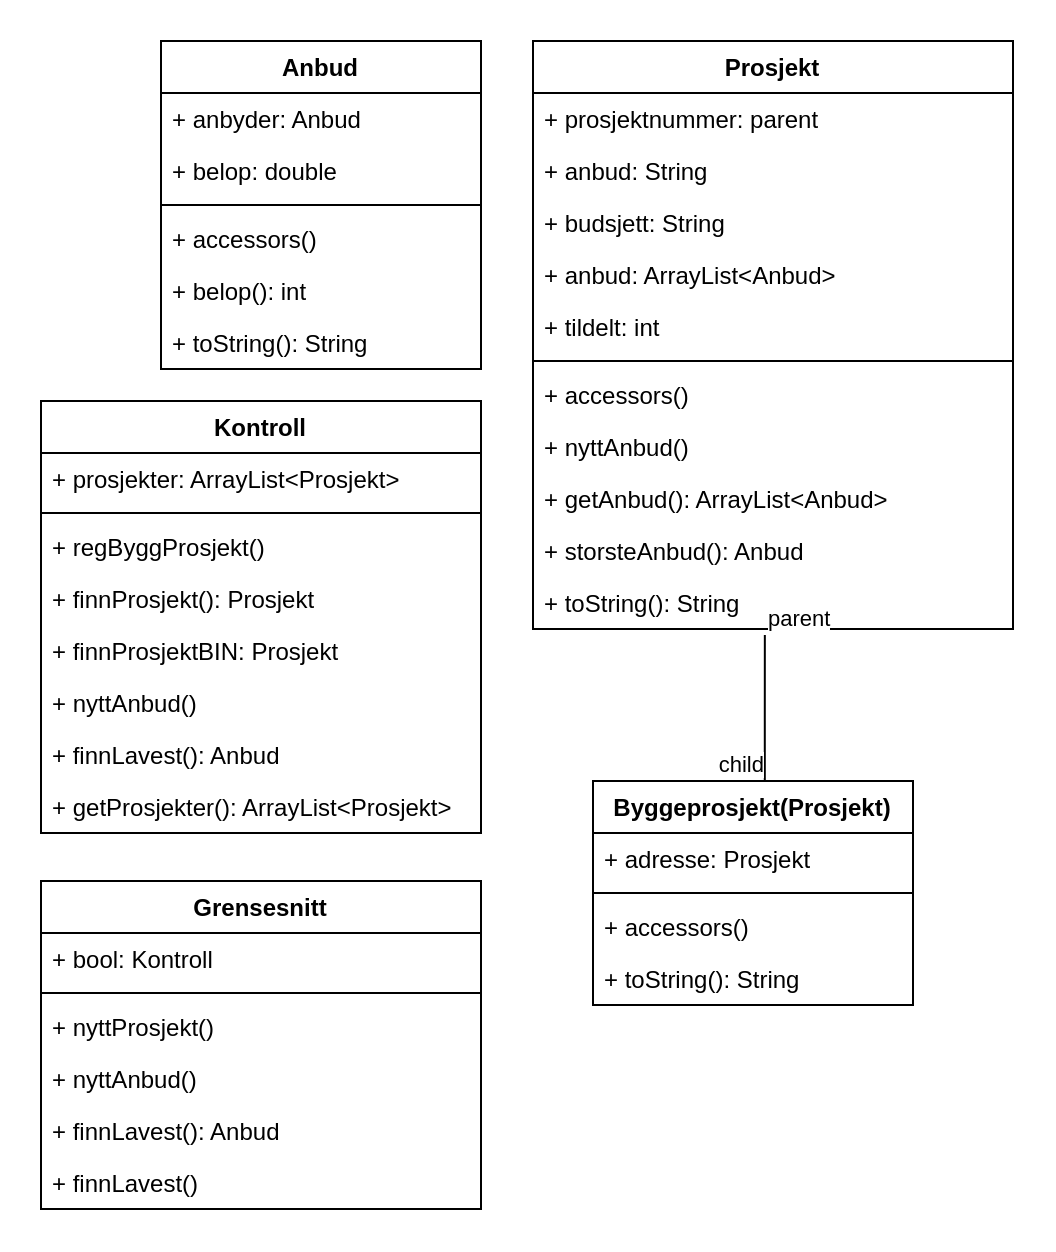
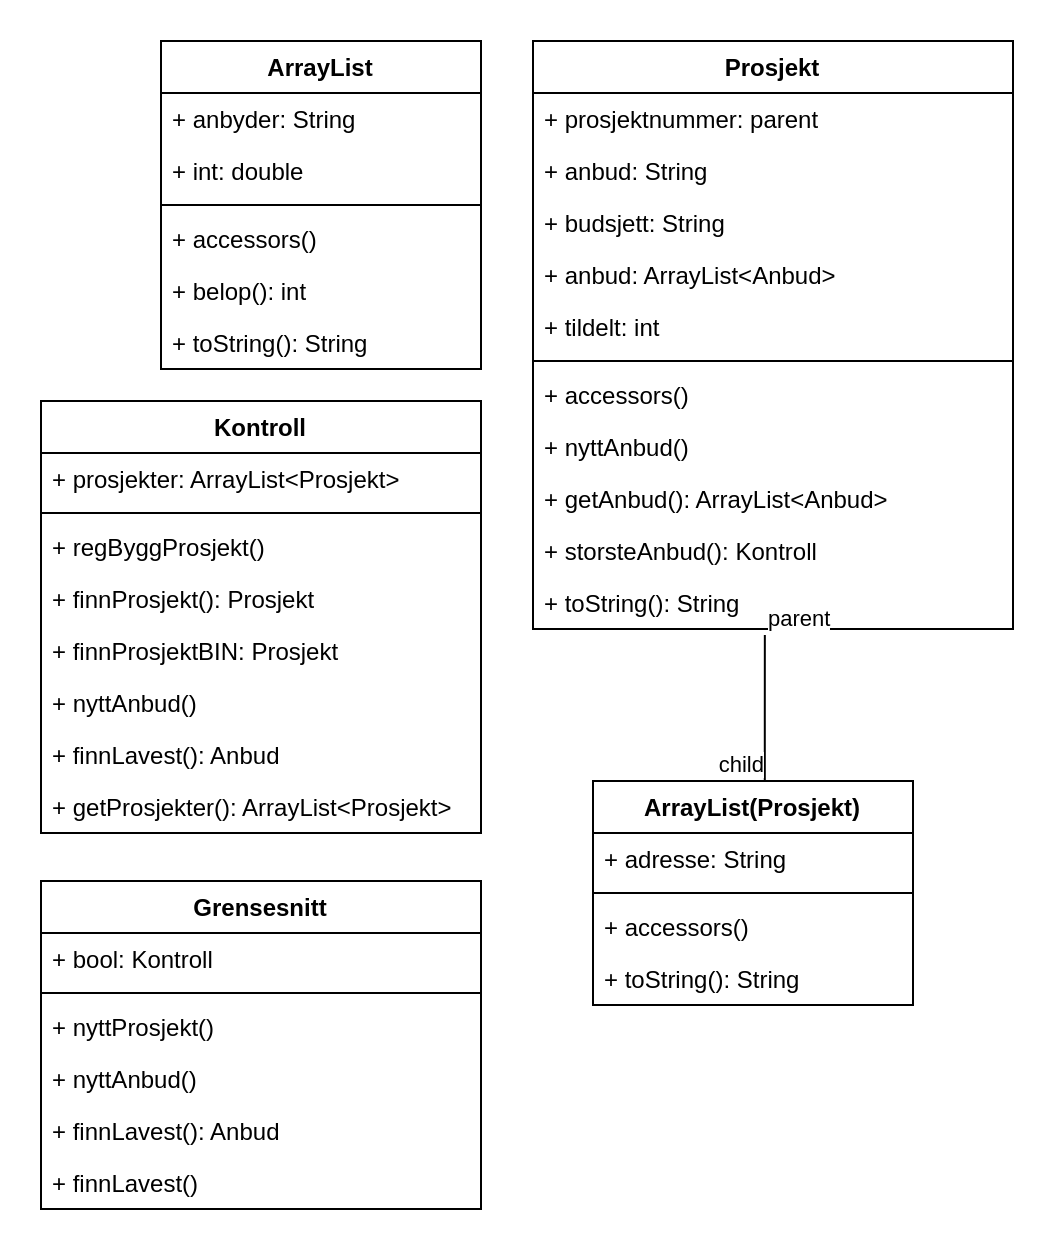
node "Anbud": label "Anbud" -> "ArrayList"
node "+ anbyder: Anbud": label "+ anbyder: Anbud" -> "+ anbyder: String"
node "+ belop: double": label "+ belop: double" -> "+ int: double"
node "+ storsteAnbud(): Anbud": label "+ storsteAnbud(): Anbud" -> "+ storsteAnbud(): Kontroll"
node "Byggeprosjekt(Prosjekt)": label "Byggeprosjekt(Prosjekt)" -> "ArrayList(Prosjekt)"
node "+ adresse: Prosjekt": label "+ adresse: Prosjekt" -> "+ adresse: String"
